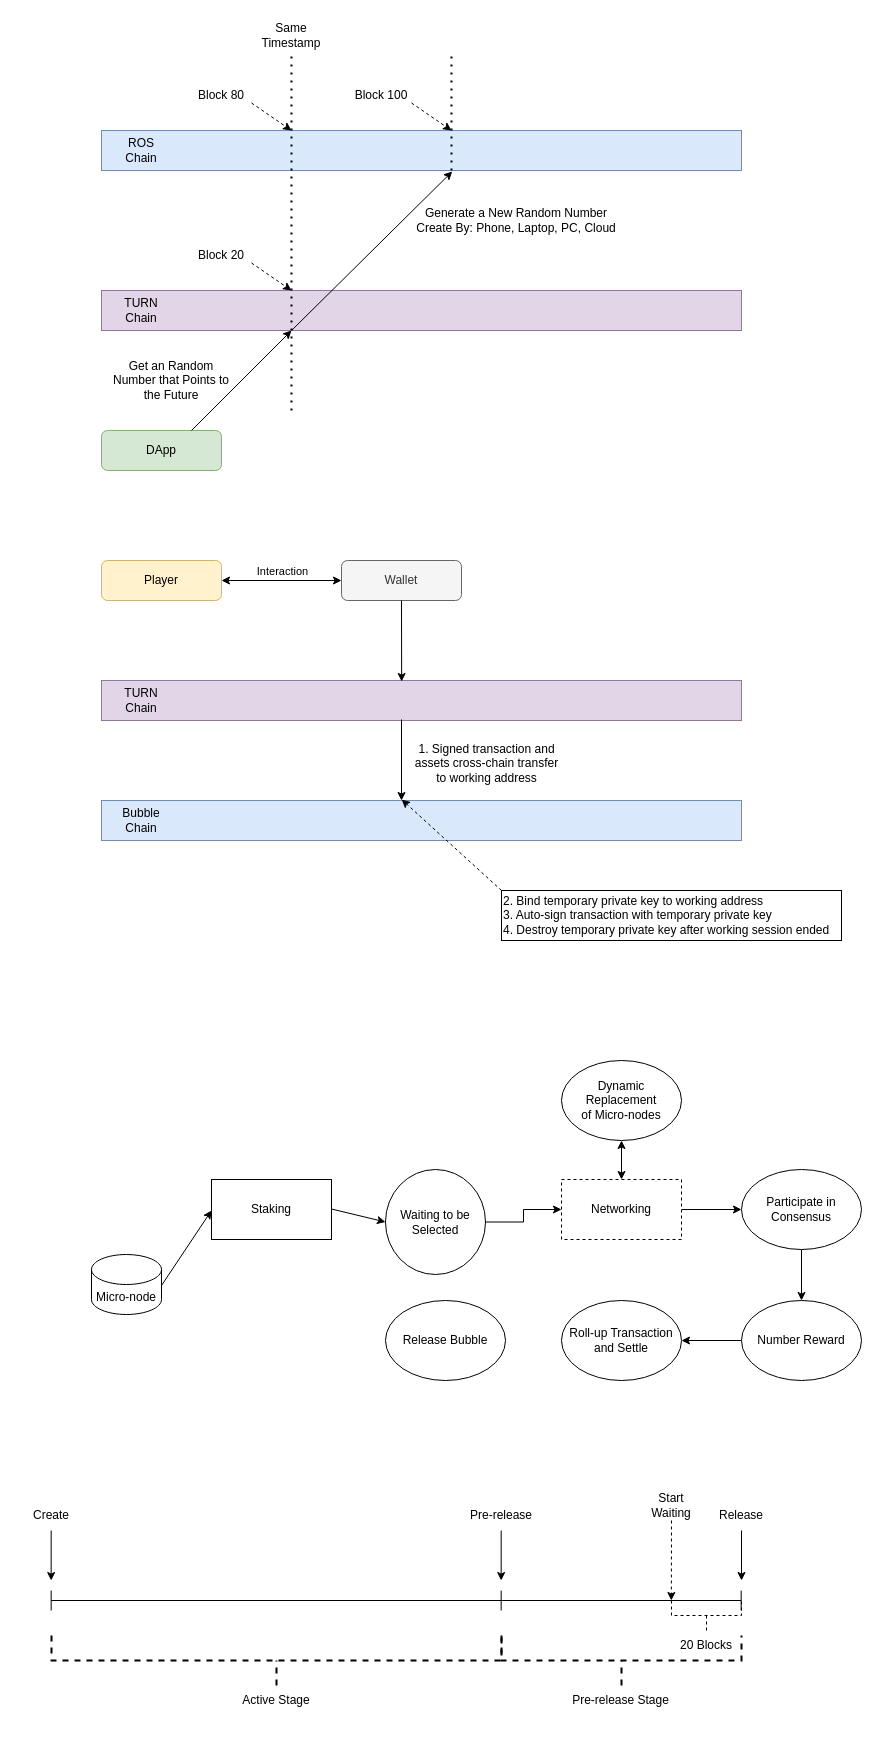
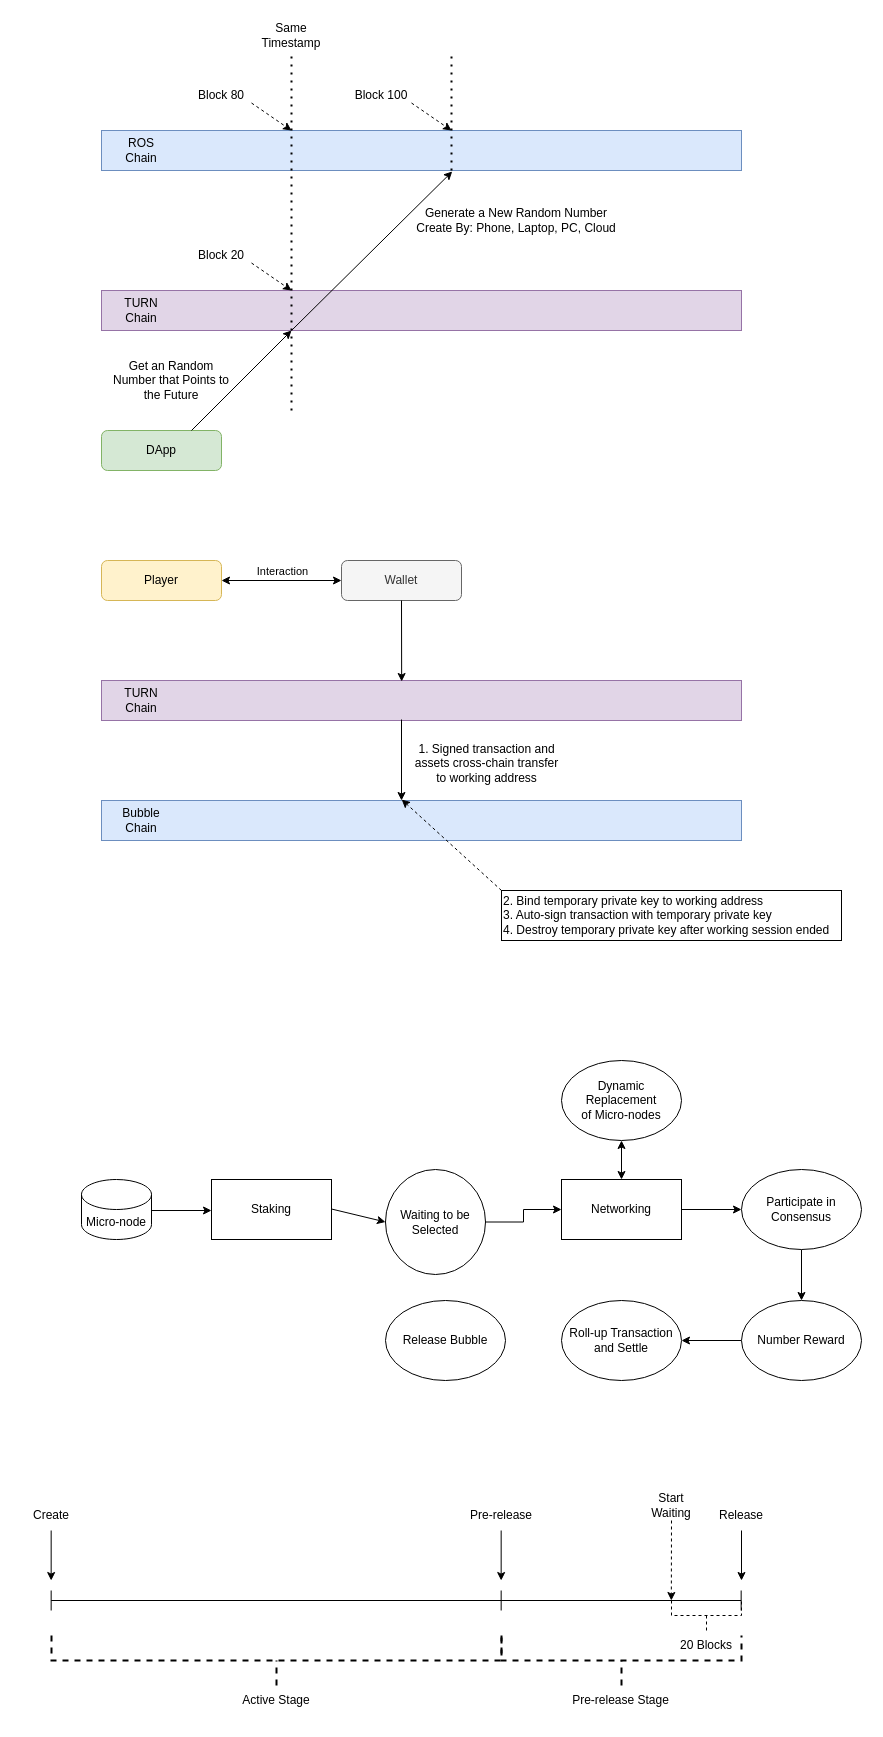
node "Networking": style dashed -> solid
node "Micro-node": moved (127, 1285) -> (117, 1210)
